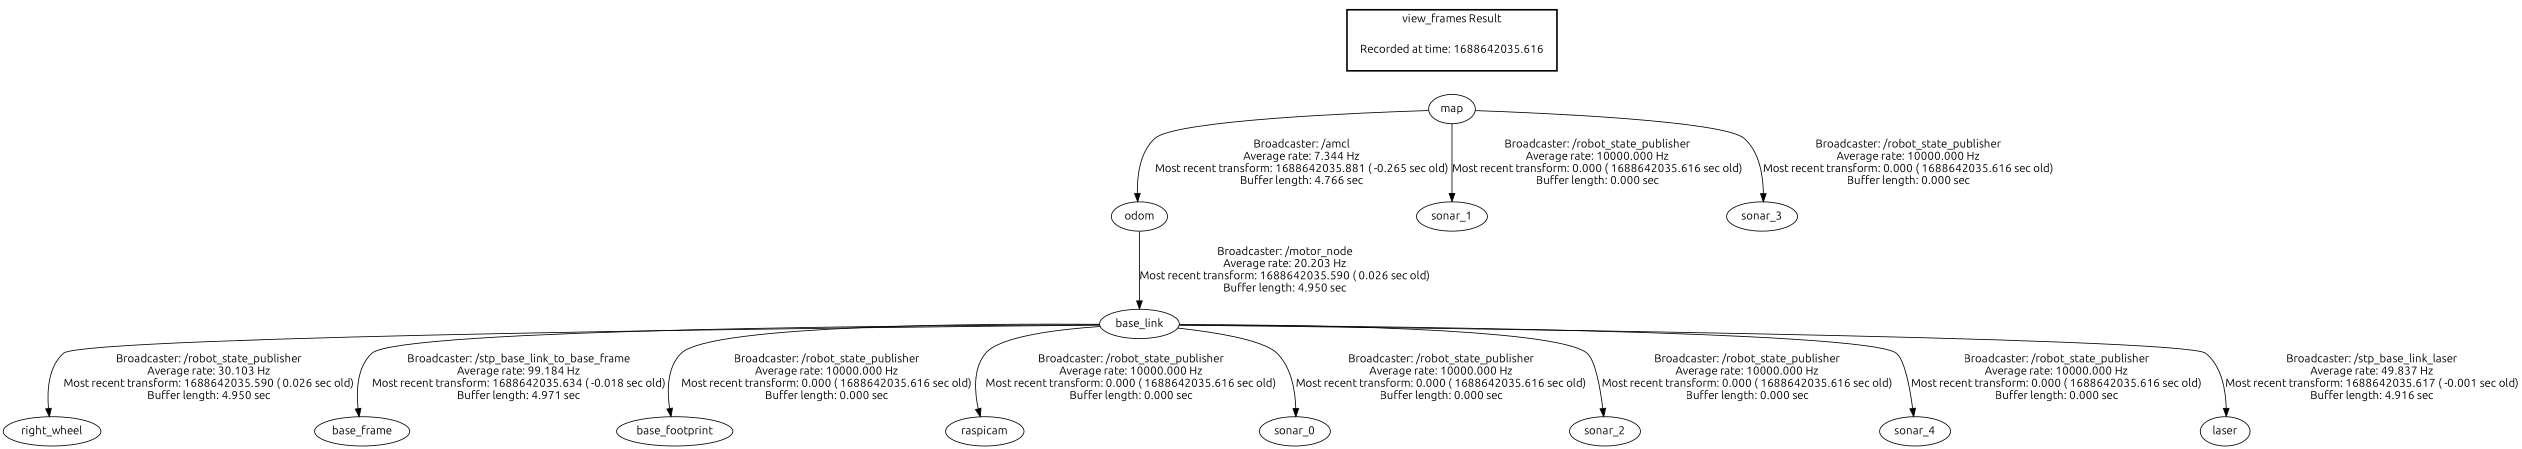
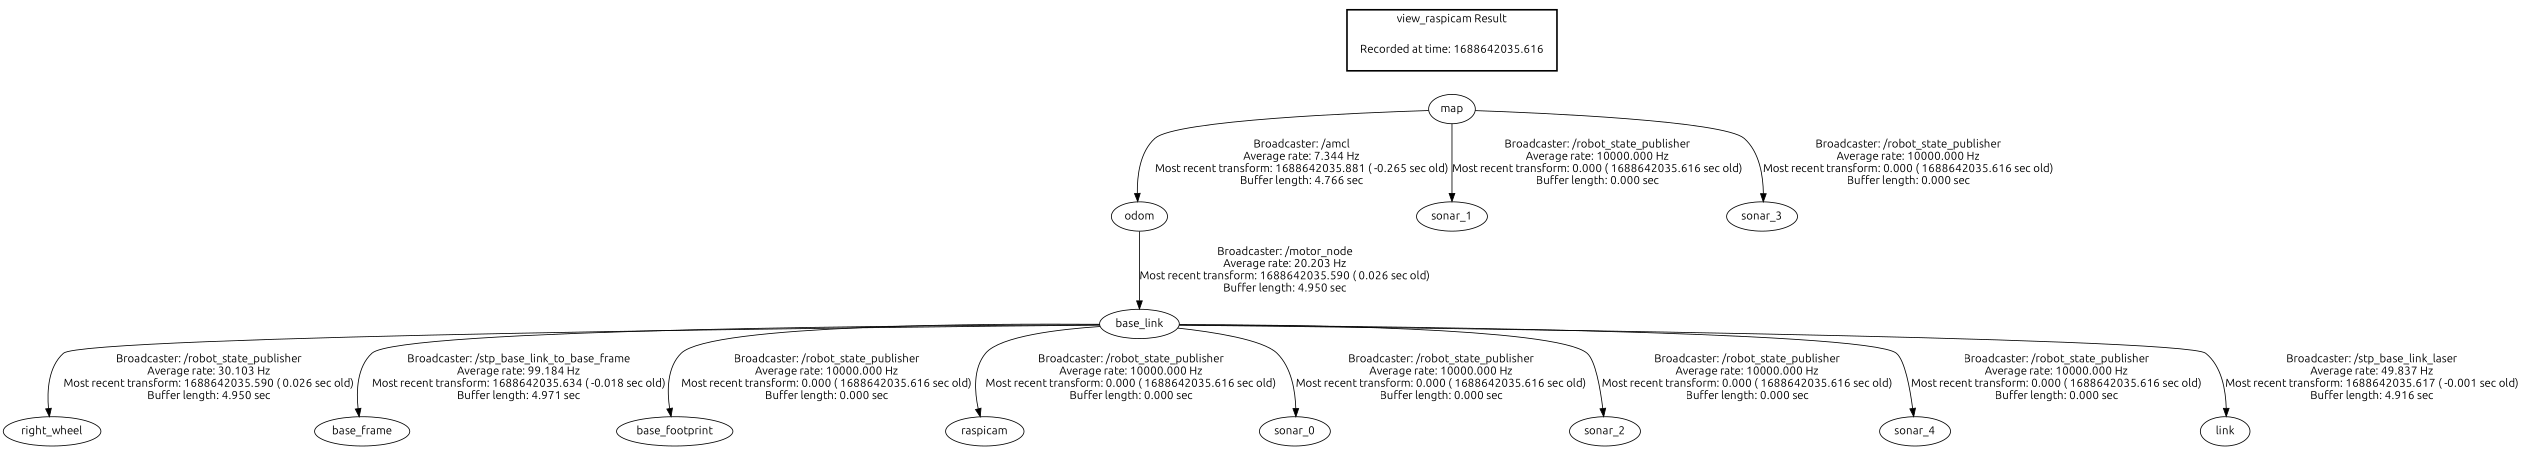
cluster "view_frames Result": label "view_frames Result" -> "view_raspicam Result"
node "laser": label "laser" -> "link"
